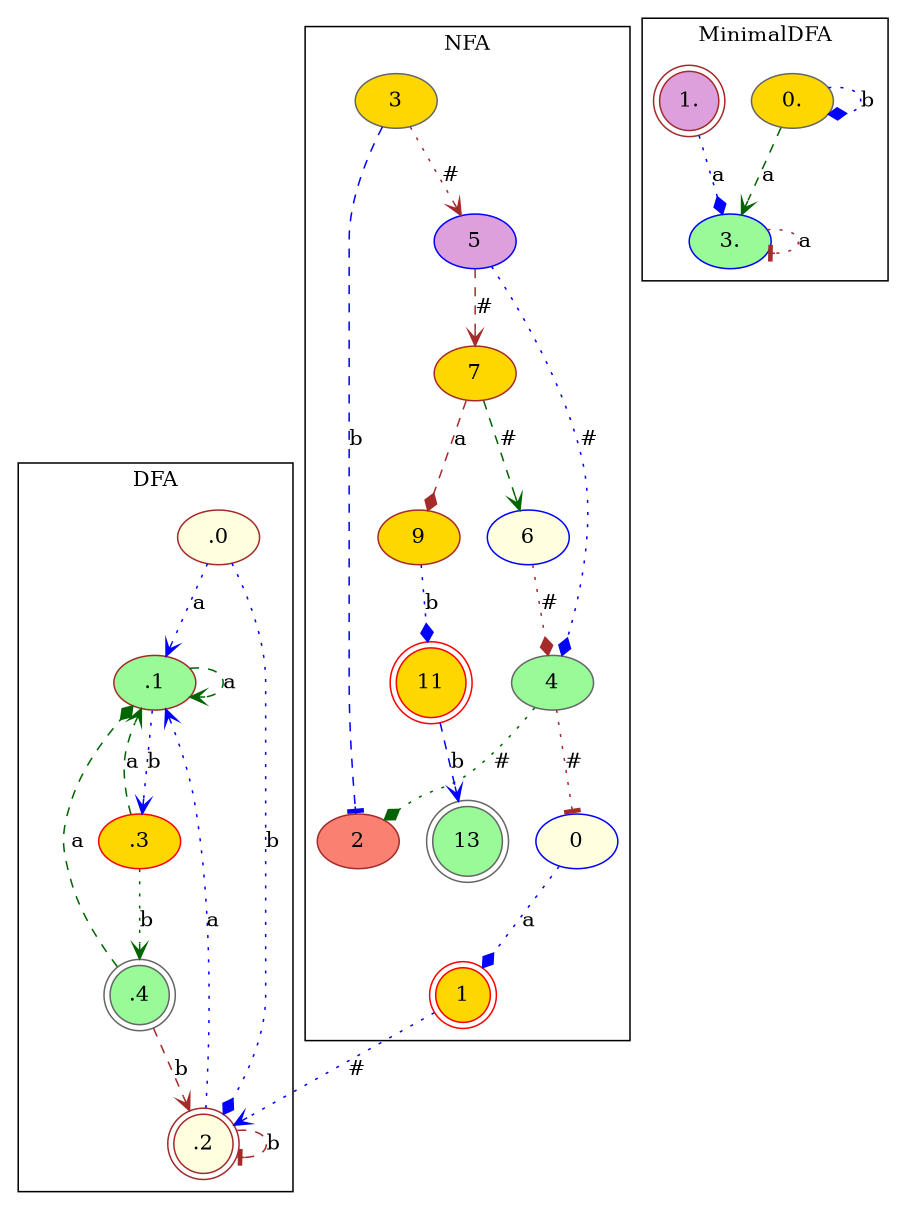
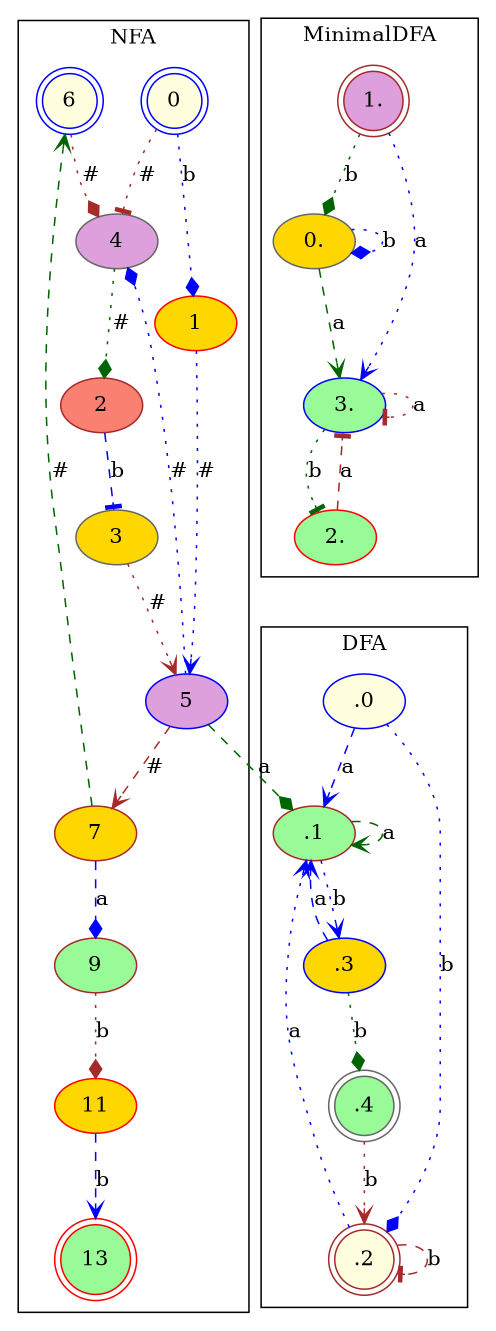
edge "1." -> "0.": added, label "b"
edge "1." -> "3.": arrowhead diamond -> vee
edge "7" -> "9": color brown -> blue
edge "3" -> "2": reversed
node ".0": color brown -> blue
node "2.": added
node "9": fillcolor gold -> palegreen
node "6": shape ellipse -> doublecircle
edge "9" -> "11": color blue -> brown
edge ".0" -> ".1": style dotted -> dashed
node "11": shape doublecircle -> ellipse
node "4": fillcolor palegreen -> plum
edge "4" -> "0": reversed
edge ".3" -> ".1": color darkgreen -> blue
node ".3": color red -> blue
node "13": color gray40 -> red
node "0": shape ellipse -> doublecircle
edge ".4" -> ".1": now "5" -> ".1"
edge ".3" -> ".4": arrowhead vee -> diamond
edge "0" -> "1": label "a" -> "b"
node "1": shape doublecircle -> ellipse
edge ".4" -> ".2": style dashed -> dotted
edge "1" -> ".2": now "1" -> "5"
